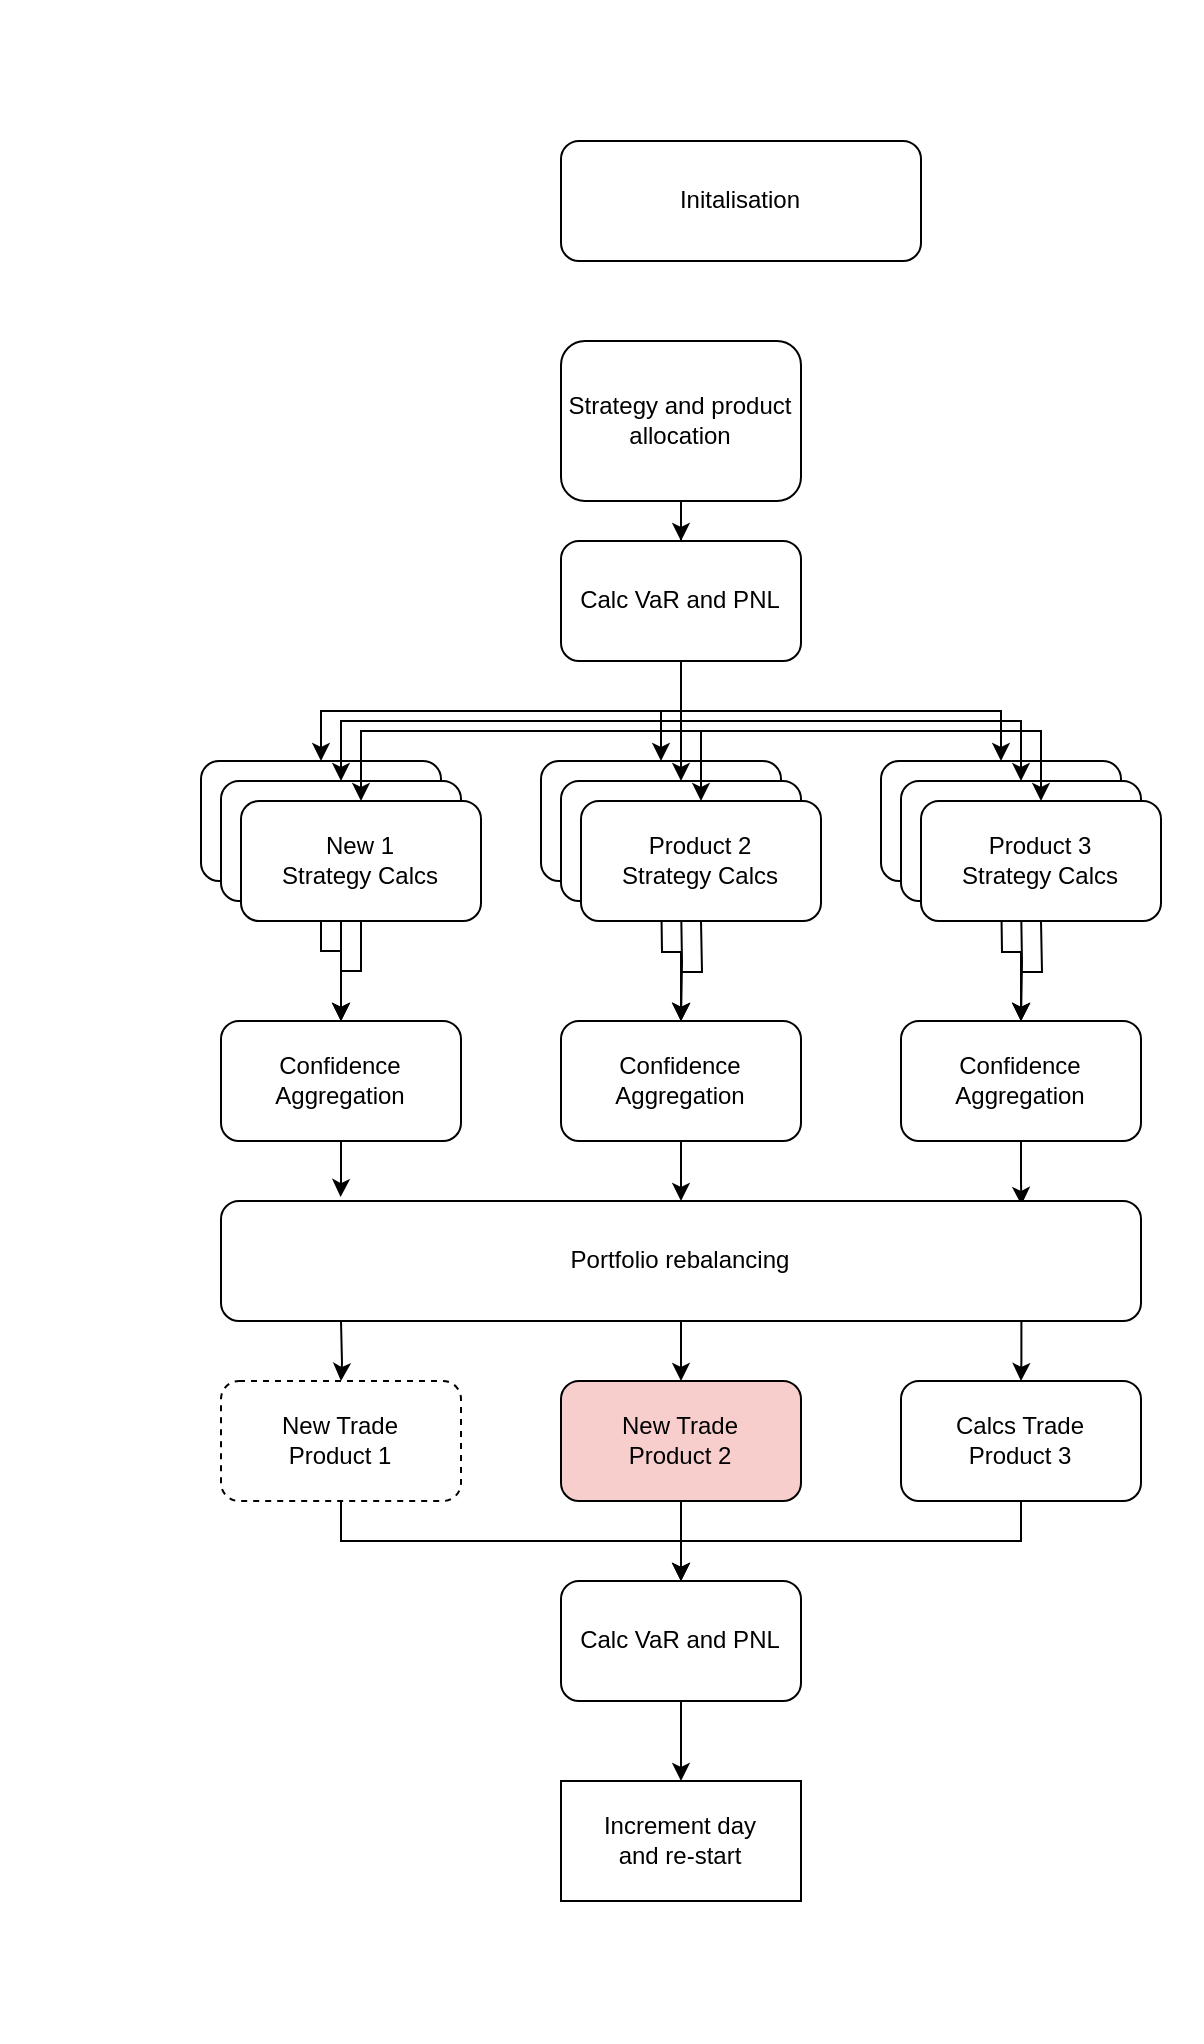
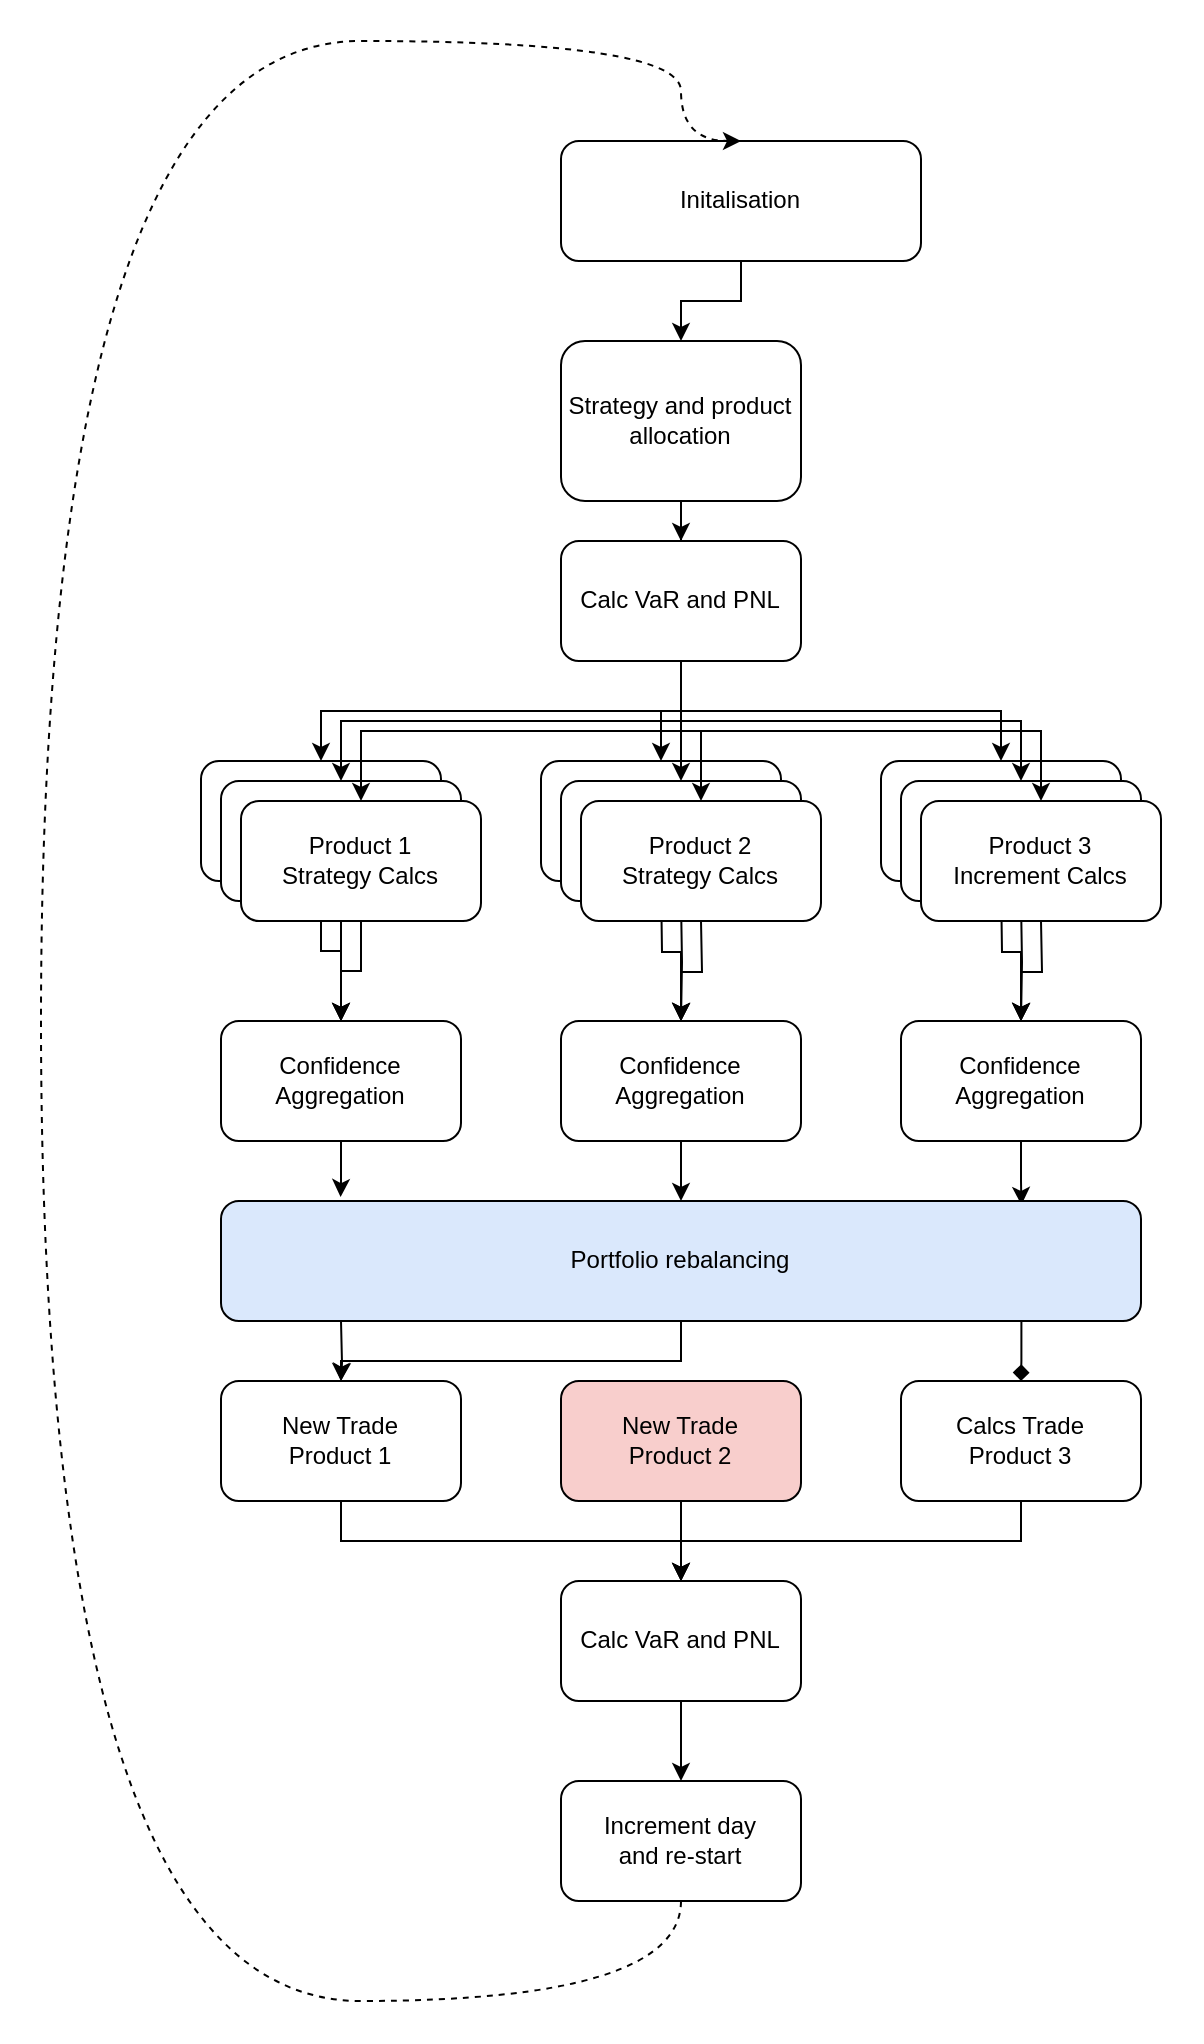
edge "Initalisation" -> "Strategy and product allocation": added
node "New 1 Strategy Calcs": label "New 1 Strategy Calcs" -> "Product 1 Strategy Calcs"
node "Product 3 Strategy Calcs": label "Product 3 Strategy Calcs" -> "Product 3 Increment Calcs"
edge "Increment day and re-start" -> "Initalisation": added
node "Portfolio rebalancing": fillcolor #ffffff -> #dae8fc
edge "Portfolio rebalancing" -> "New Trade Product 2": now "Portfolio rebalancing" -> "New Trade Product 1"
edge "Portfolio rebalancing" -> "Calcs Trade Product 3": arrowhead classic -> diamond
node "New Trade Product 1": style dashed -> solid
node "Increment day and re-start": shape rectangle -> rounded rectangle
